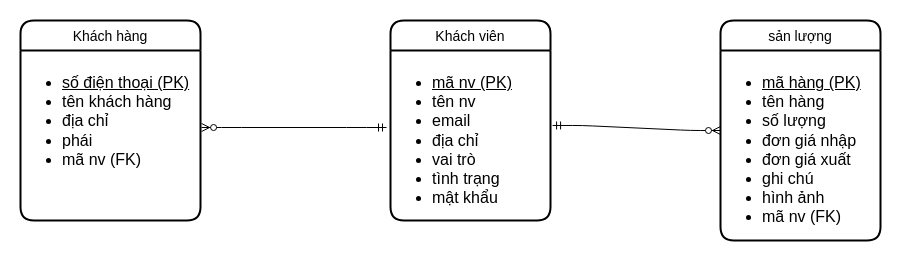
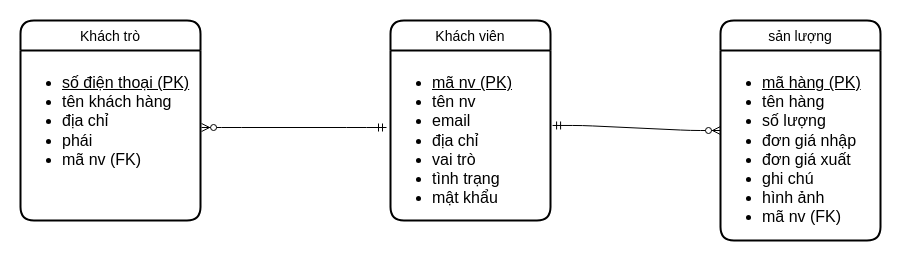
node "Khách hàng": label "Khách hàng" -> "Khách trò"
